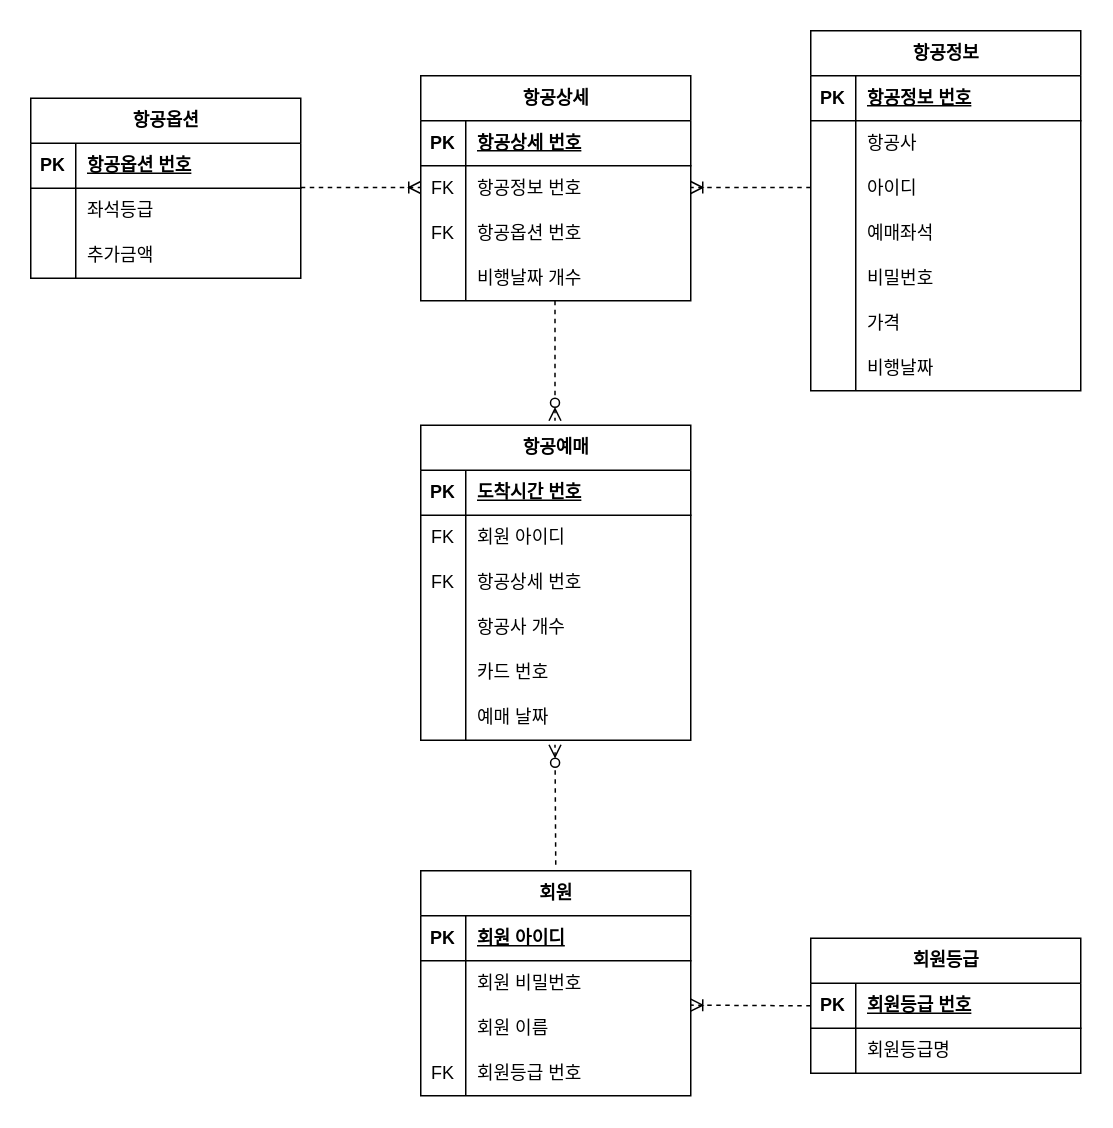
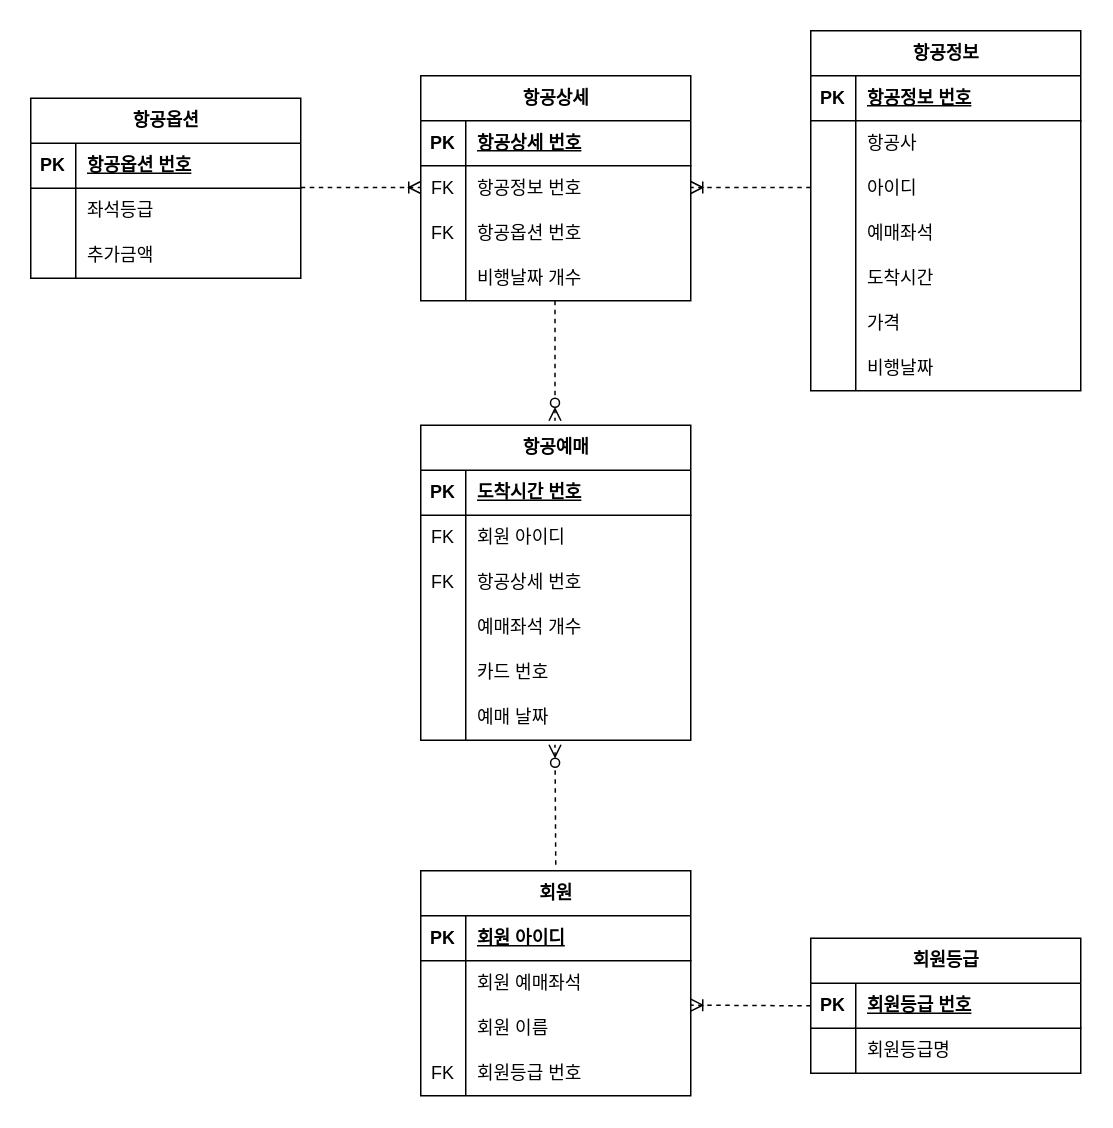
node "비밀번호": label "비밀번호" -> "도착시간"
node "항공사 개수": label "항공사 개수" -> "예매좌석 개수"
node "회원 비밀번호": label "회원 비밀번호" -> "회원 예매좌석"
